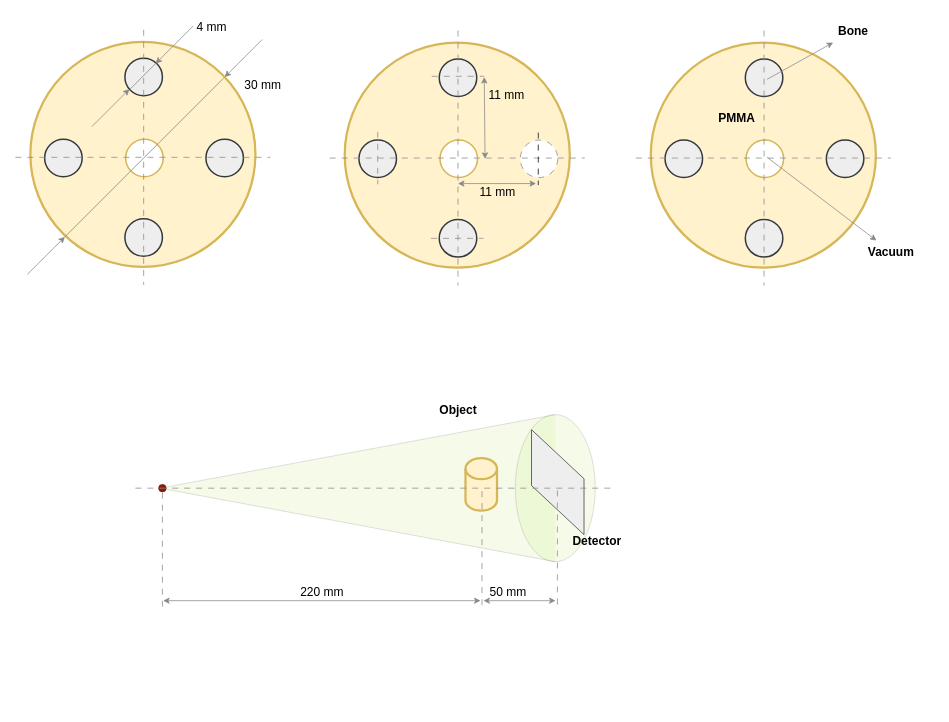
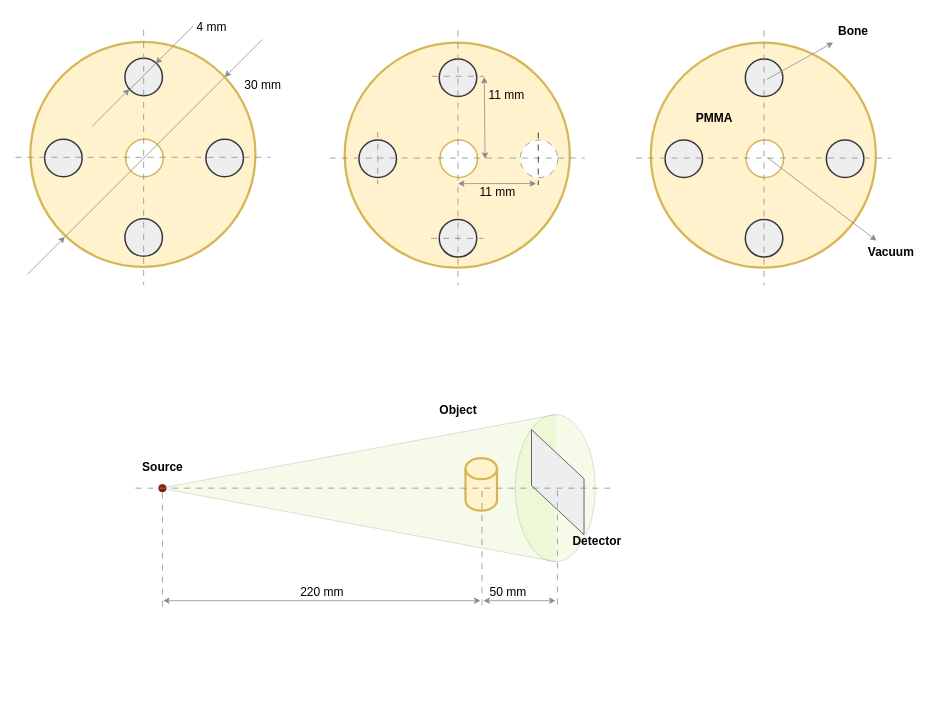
node "PMMA": moved (737, 117) -> (714, 117)
node "Source": added
